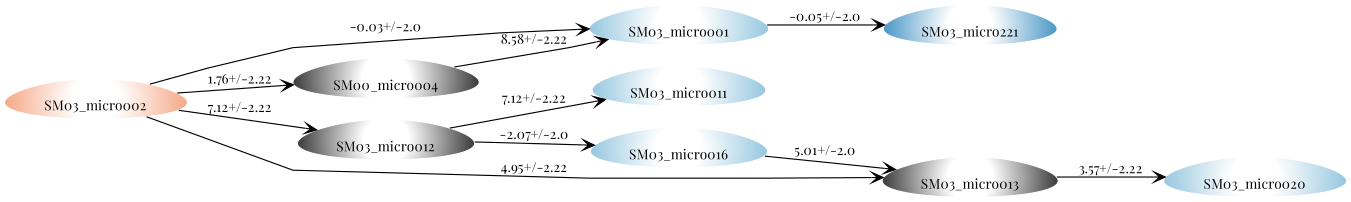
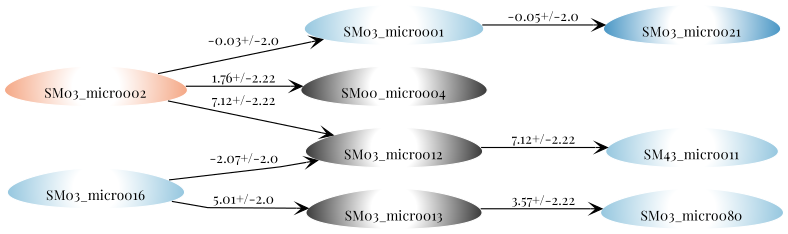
node "SM03_micro221": label "SM03_micro221" -> "SM03_micro021"
edge "SM00_micro004" -> "SM03_micro001": removed, label "8.58+/-2.22"
node "SM03_micro011": label "SM03_micro011" -> "SM43_micro011"
edge "SM03_micro012" -> "SM03_micro016": reversed
edge "SM03_micro002" -> "SM03_micro013": removed, label "4.95+/-2.22"
node "SM03_micro020": label "SM03_micro020" -> "SM03_micro080"
